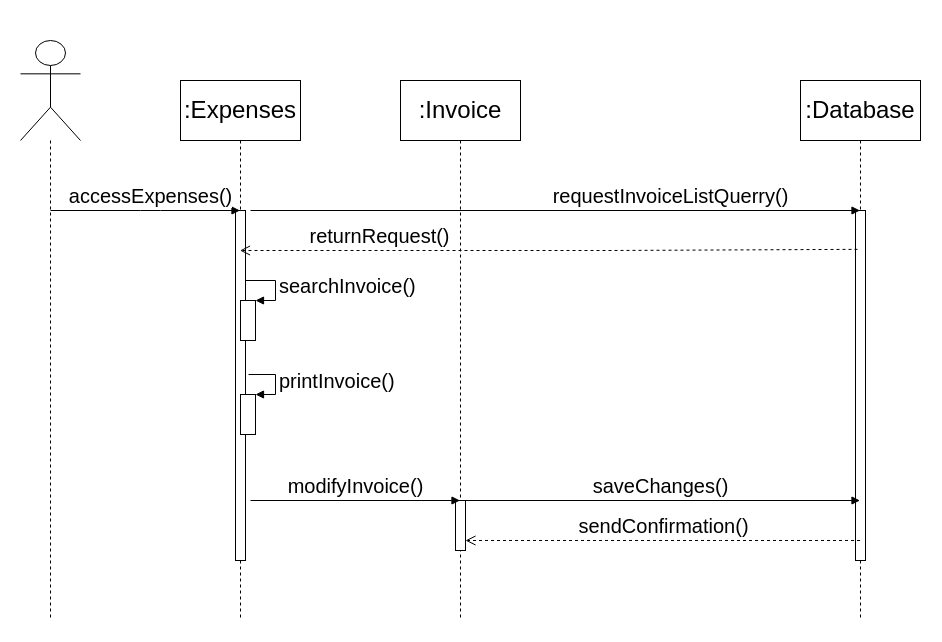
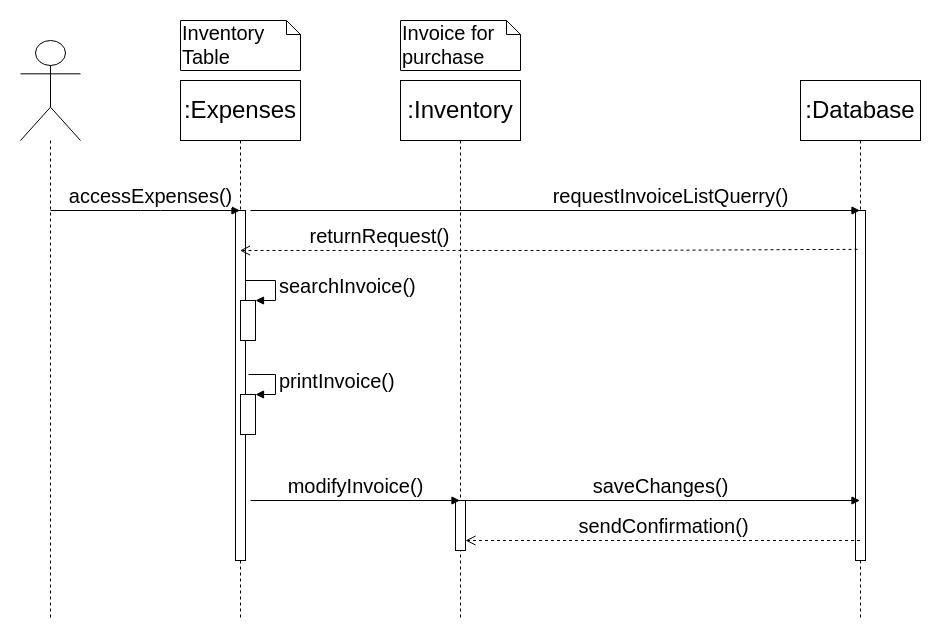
node "Inventory Table": added
node "Invoice for purchase": added
node ":Invoice": label ":Invoice" -> ":Inventory"
